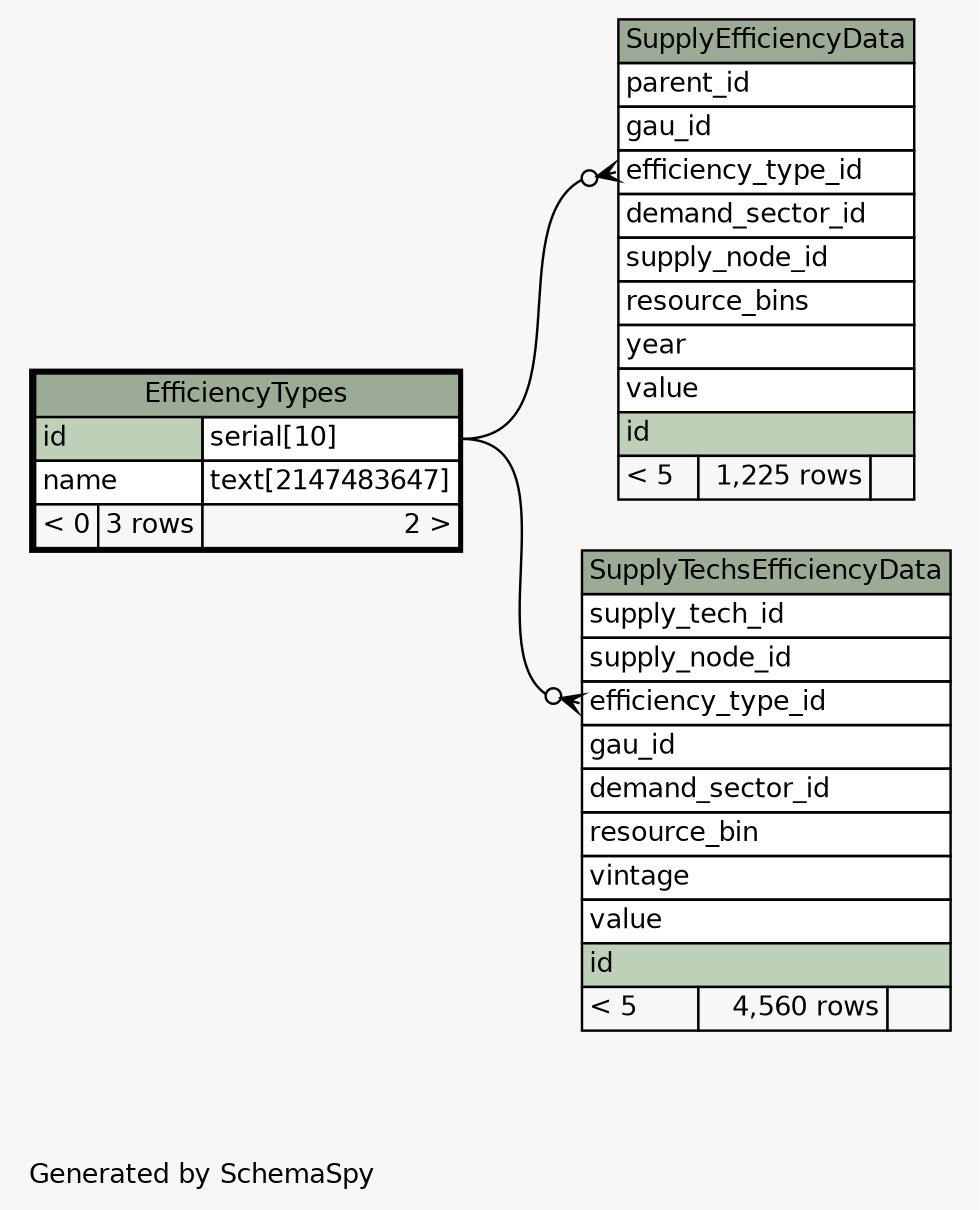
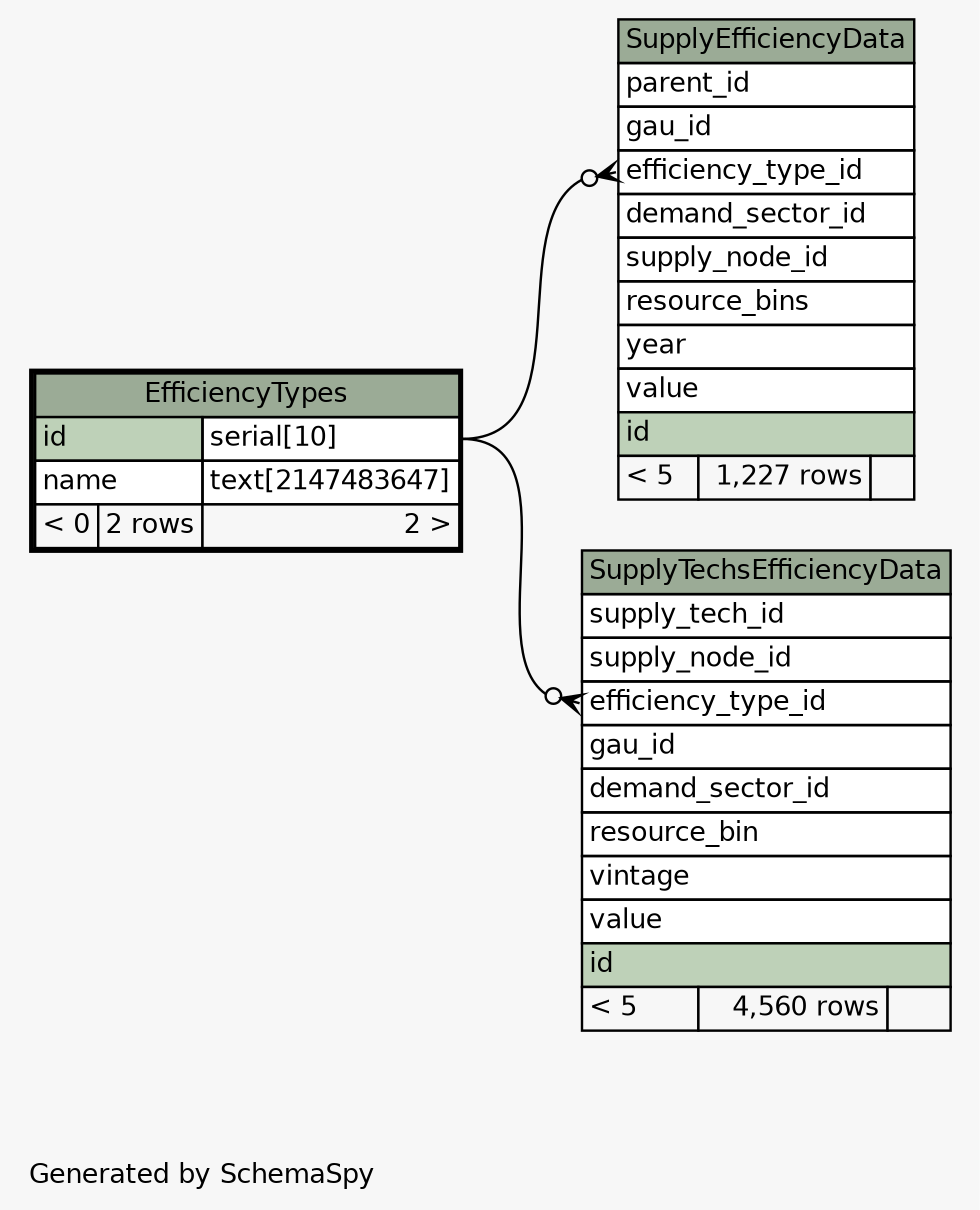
node "SupplyEfficiencyData": text "1,225 rows" -> "1,227 rows"
node "EfficiencyTypes": text "3 rows" -> "2 rows"
